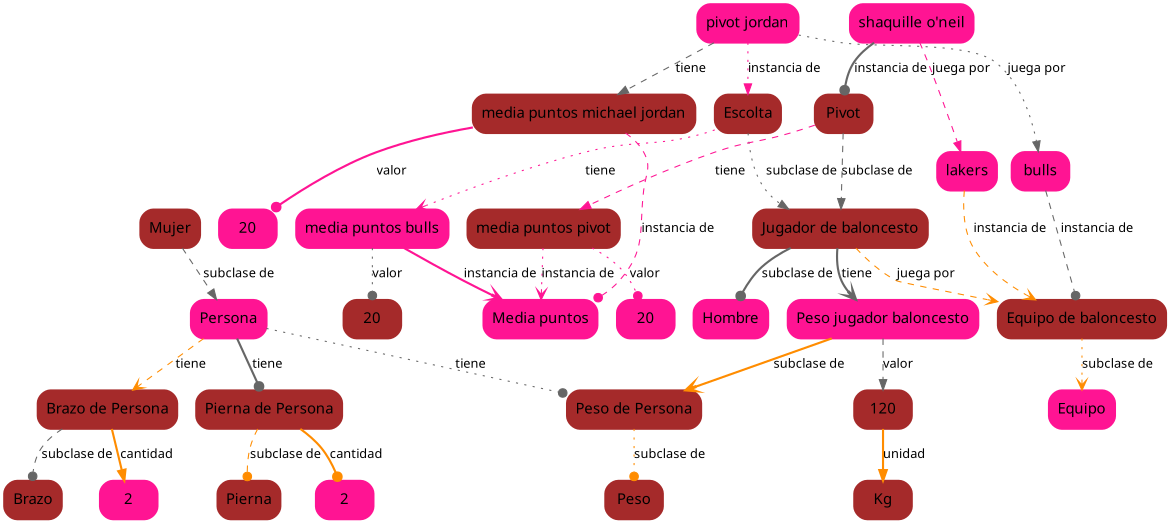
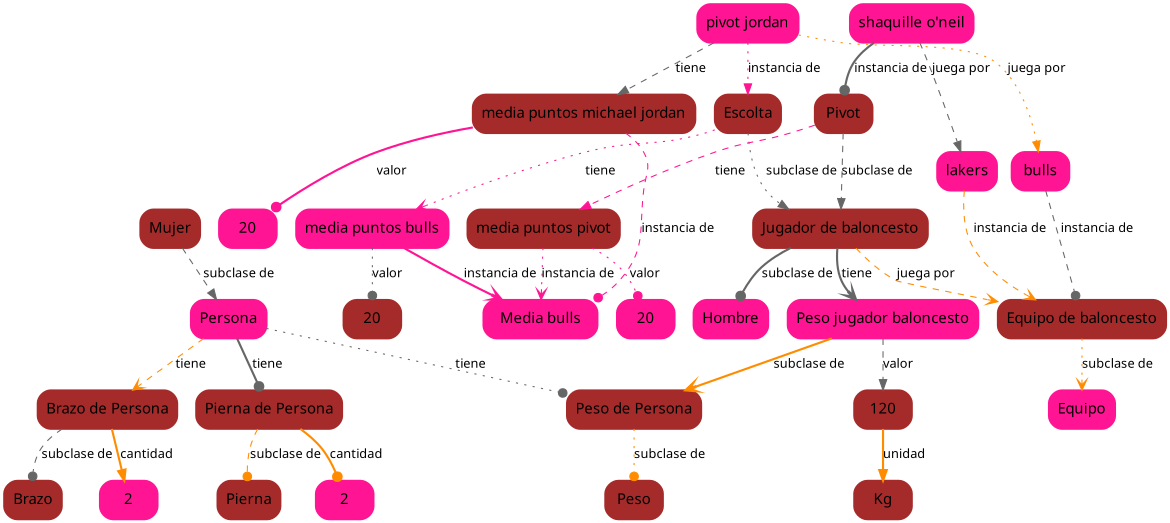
edge "pivot jordan" -> "bulls": color gray40 -> darkorange
edge "shaquille o'neil" -> "lakers": color deeppink -> gray40
node "Media puntos": label "Media puntos" -> "Media bulls"
